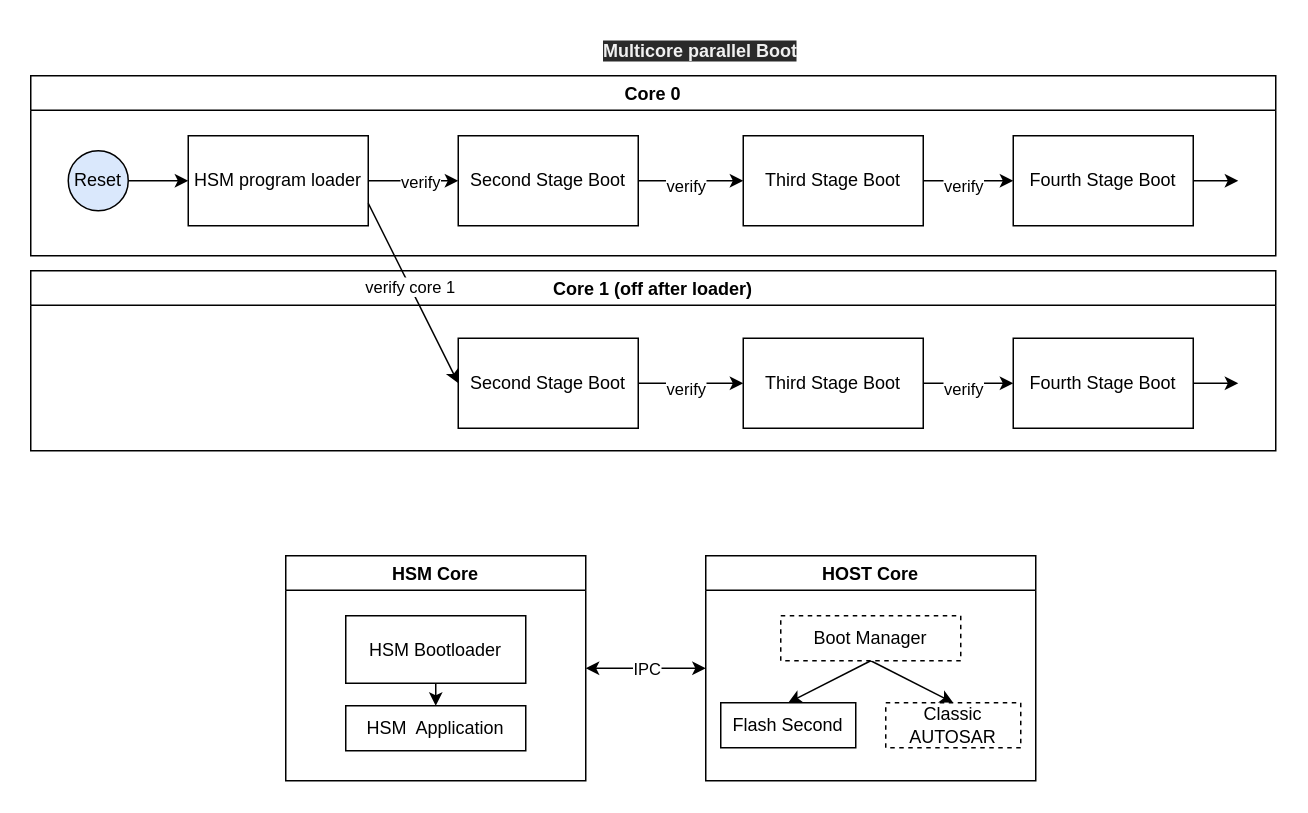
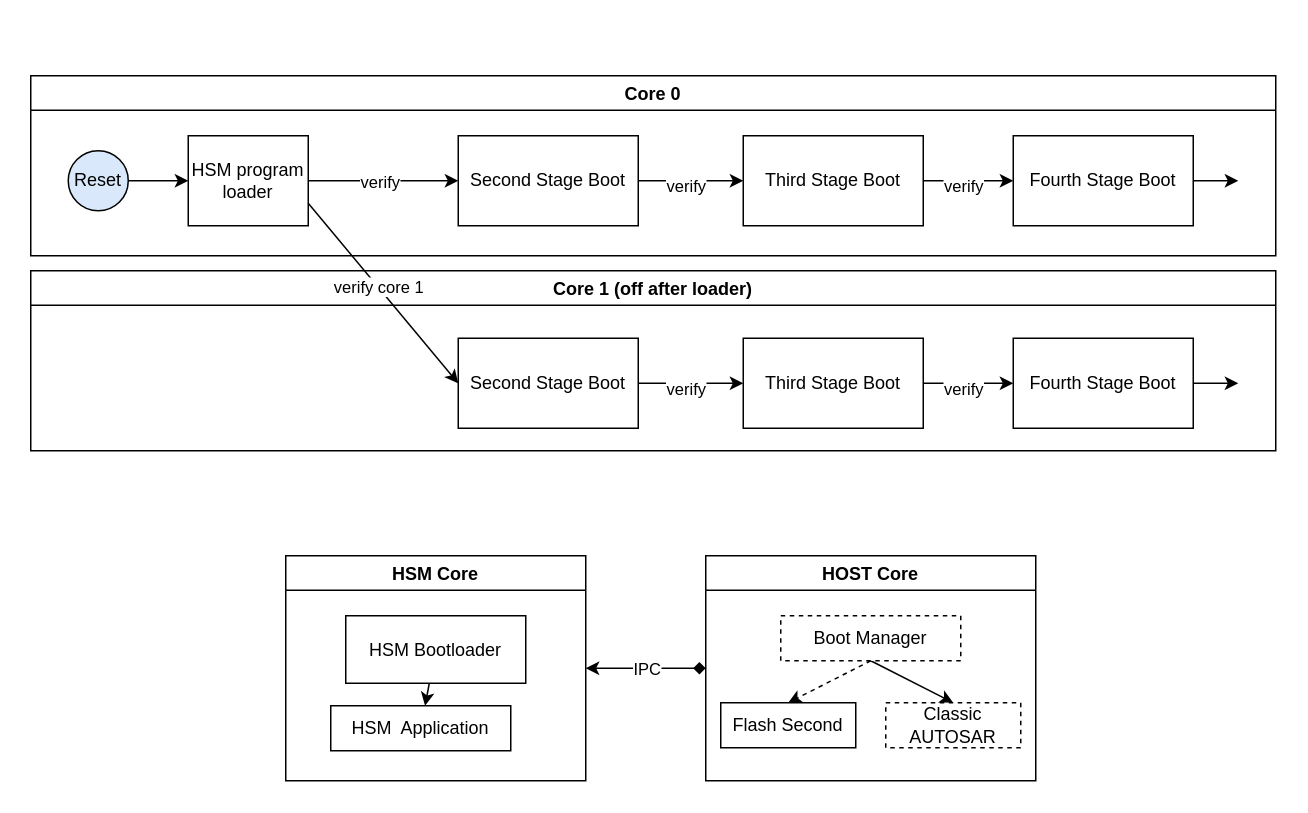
node "Multicore parallel Boot": removed
node "HSM program loader": size 180x90 -> 120x90
edge "HSM Core" -- "HOST Core": arrowhead classic -> diamond
edge "Boot Manager" -> "Flash Second": style solid -> dashed
node "HSM Application": moved (436, 728) -> (421, 728)
